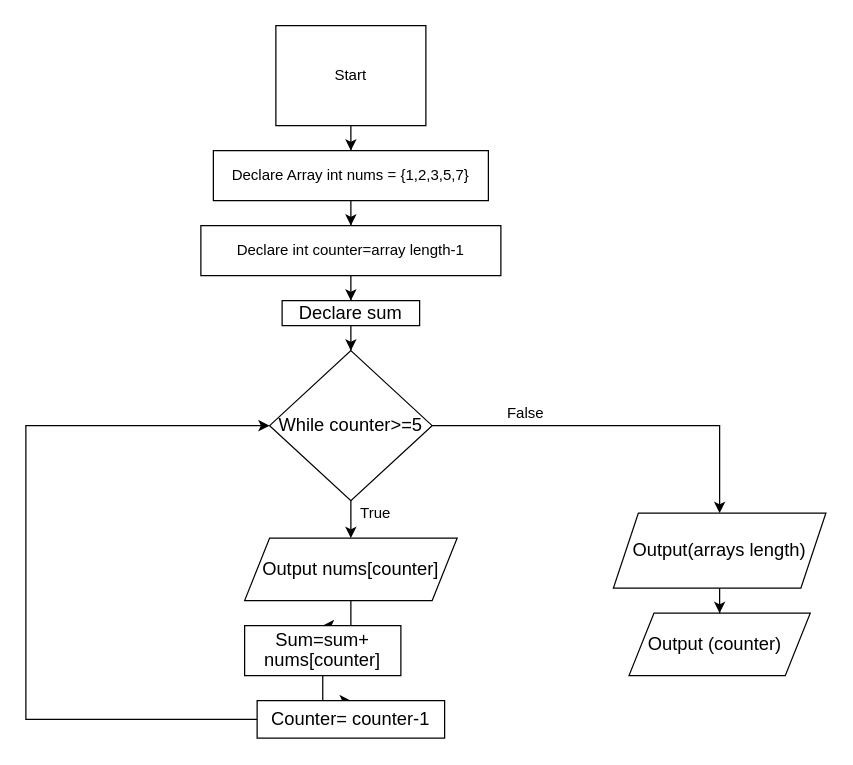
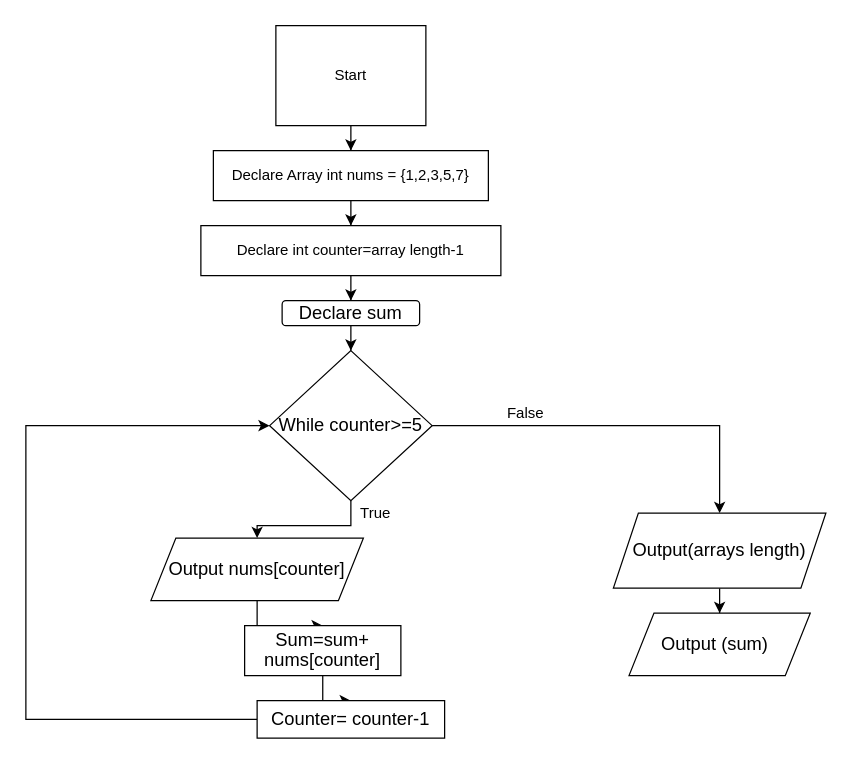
node "Declare sum": shape rectangle -> rounded rectangle
node "Output nums[counter]": moved (351, 569) -> (257, 569)
node "Output (counter)": label "Output (counter)" -> "Output (sum)"
